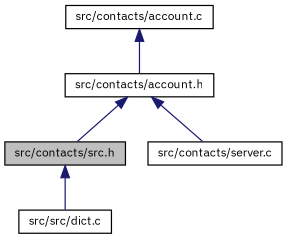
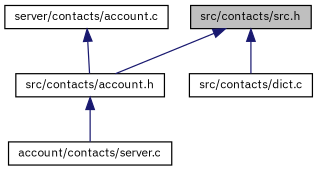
node "src/contacts/account.c": label "src/contacts/account.c" -> "server/contacts/account.c"
edge "src/contacts/src.h" -> "src/contacts/account.h": reversed
node "src/contacts/server.c": label "src/contacts/server.c" -> "account/contacts/server.c"
node "src/src/dict.c": label "src/src/dict.c" -> "src/contacts/dict.c"
